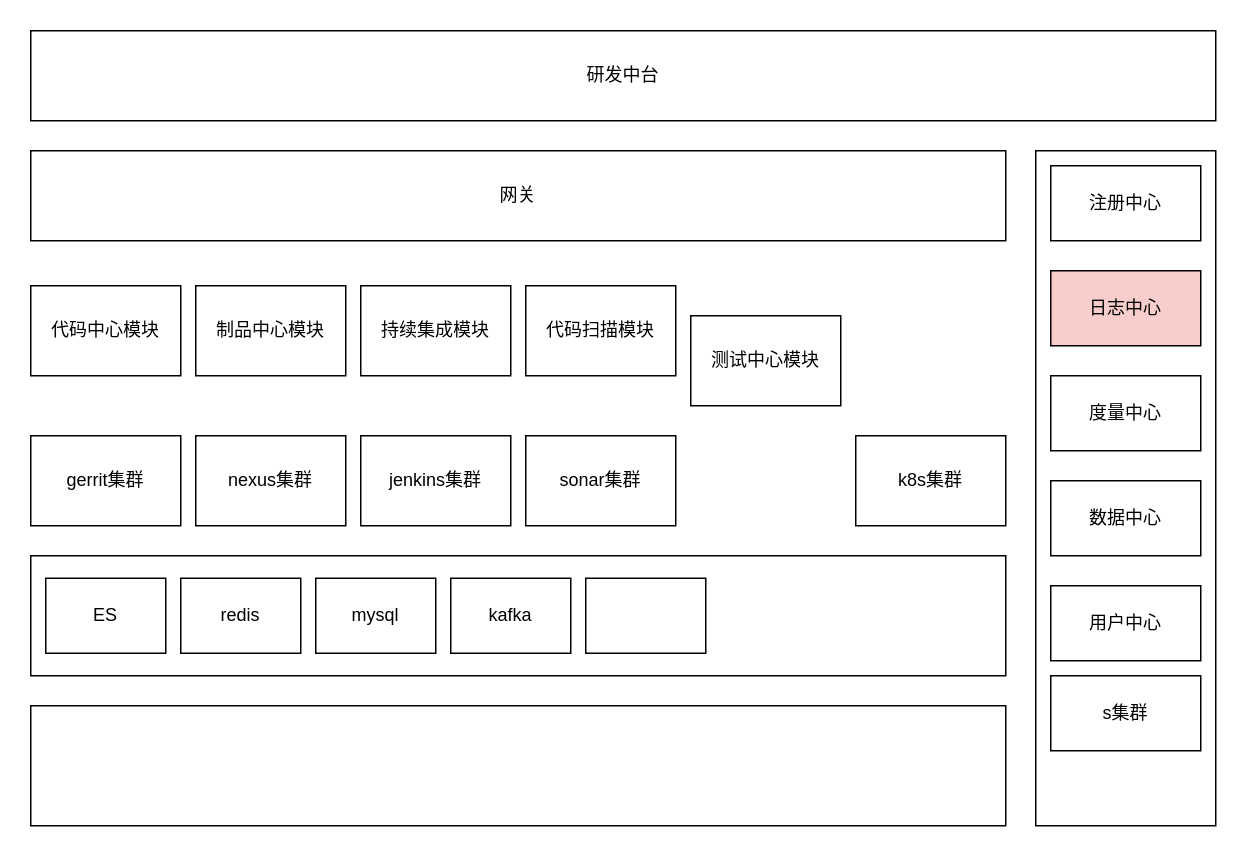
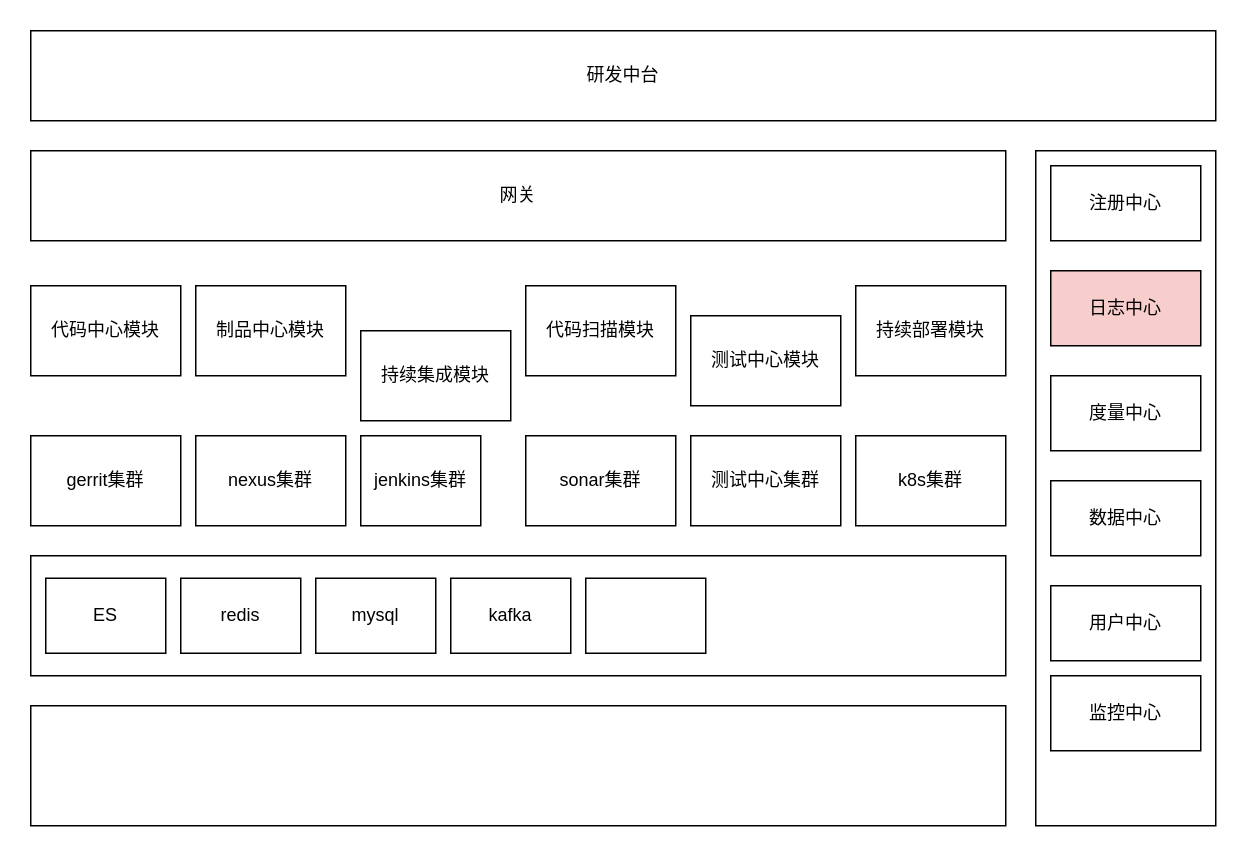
node "持续集成模块": moved (436, 331) -> (436, 376)
node "持续部署模块": added
node "jenkins集群": size 150x90 -> 120x90
node "测试中心集群": added
node "s集群": label "s集群" -> "监控中心"
